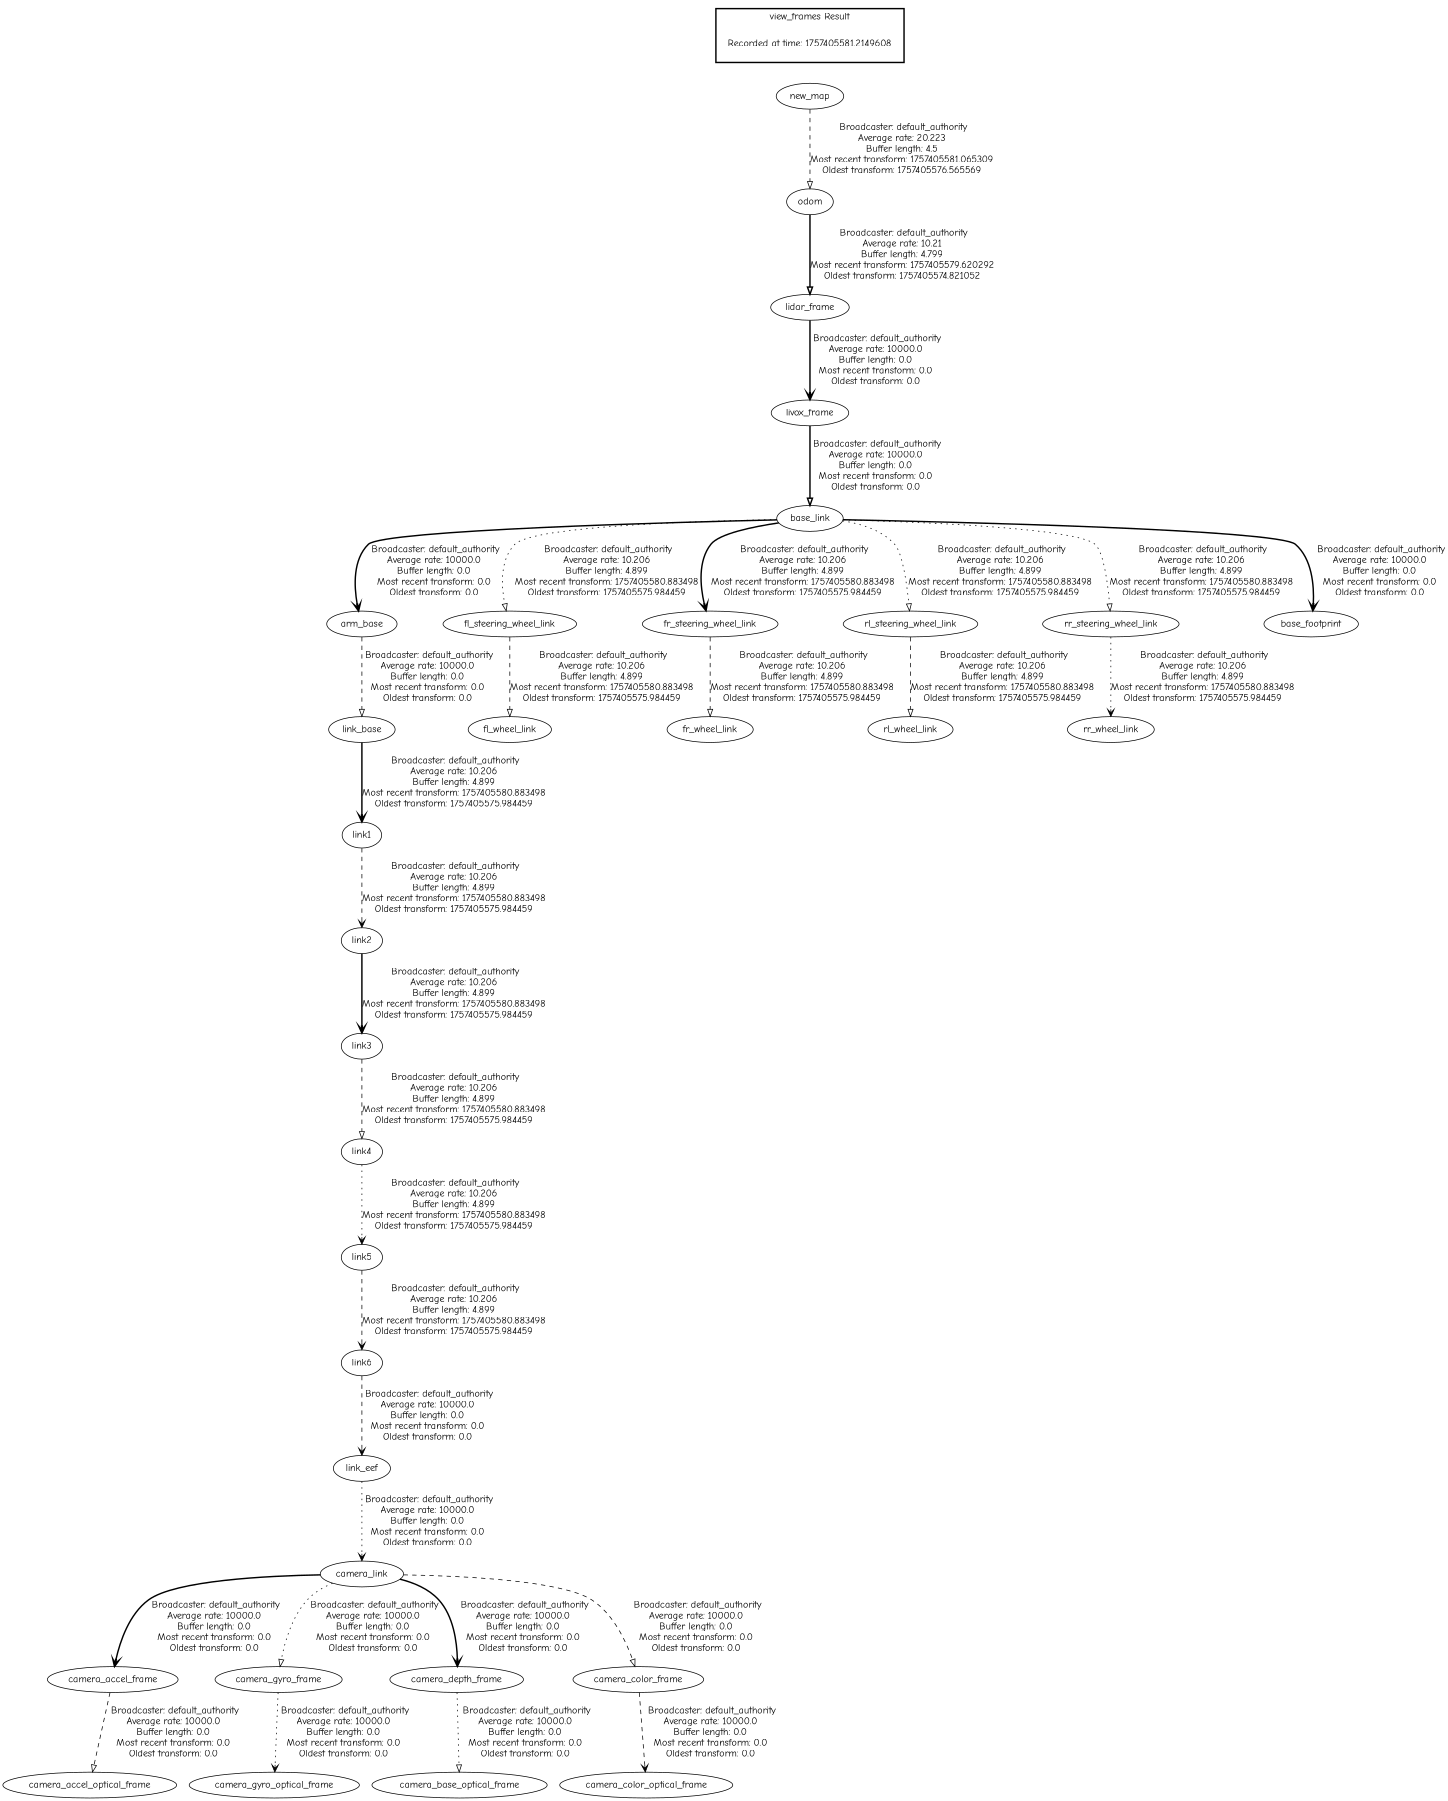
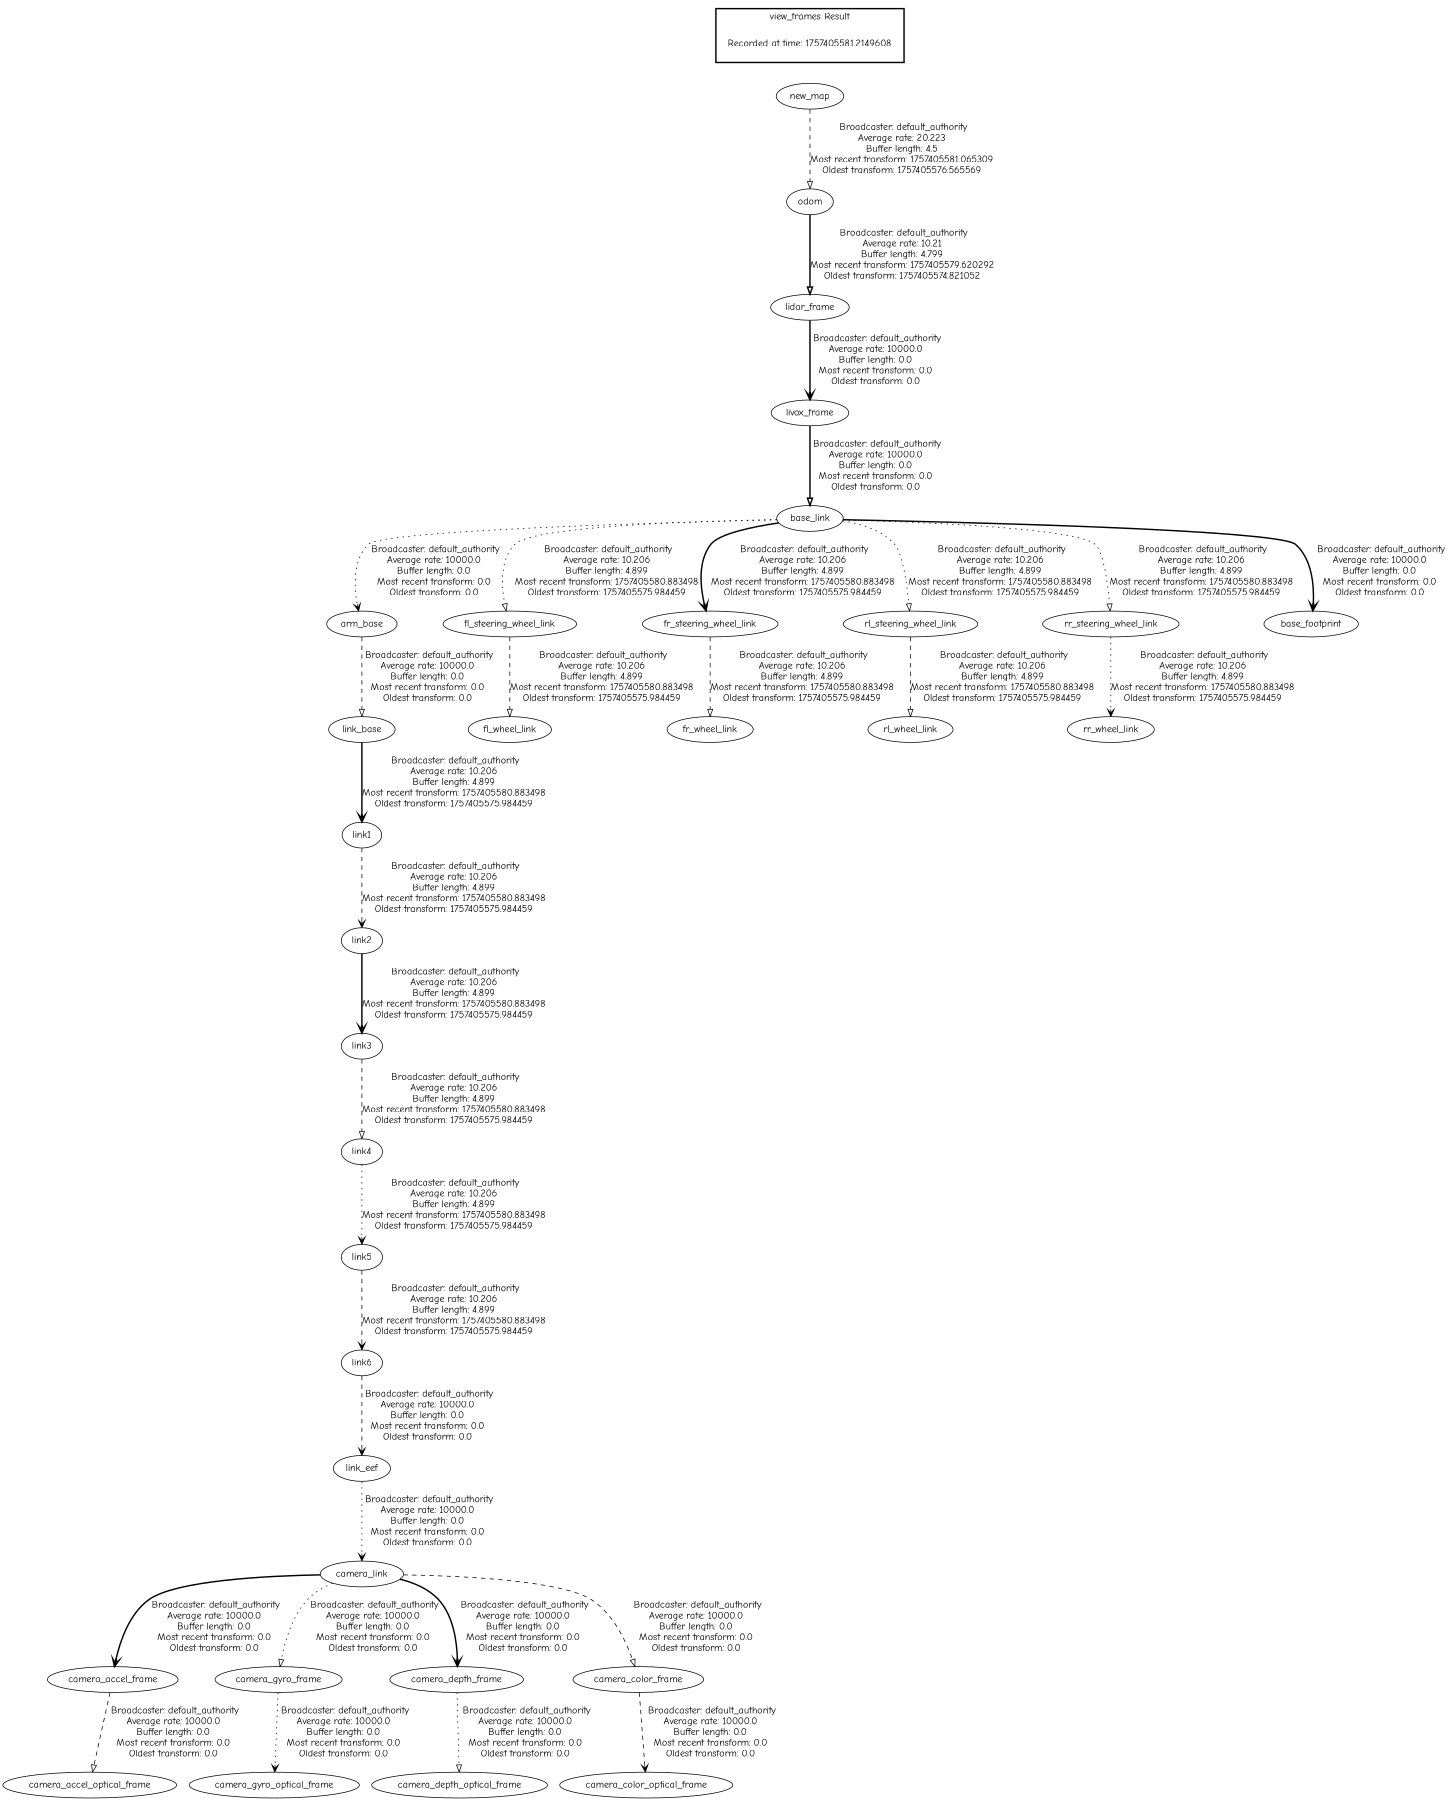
edge "base_link" -> "arm_base": style bold -> dotted
node "camera_base_optical_frame": label "camera_base_optical_frame" -> "camera_depth_optical_frame"
